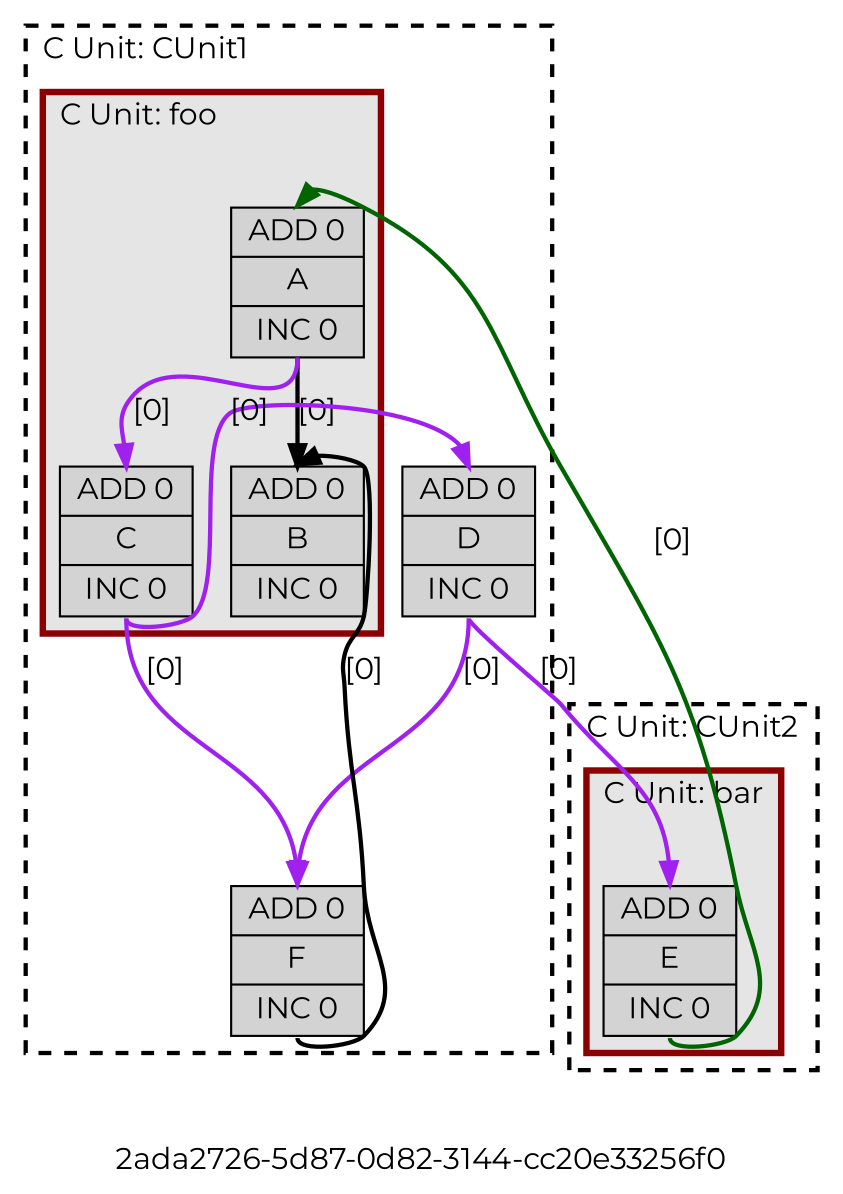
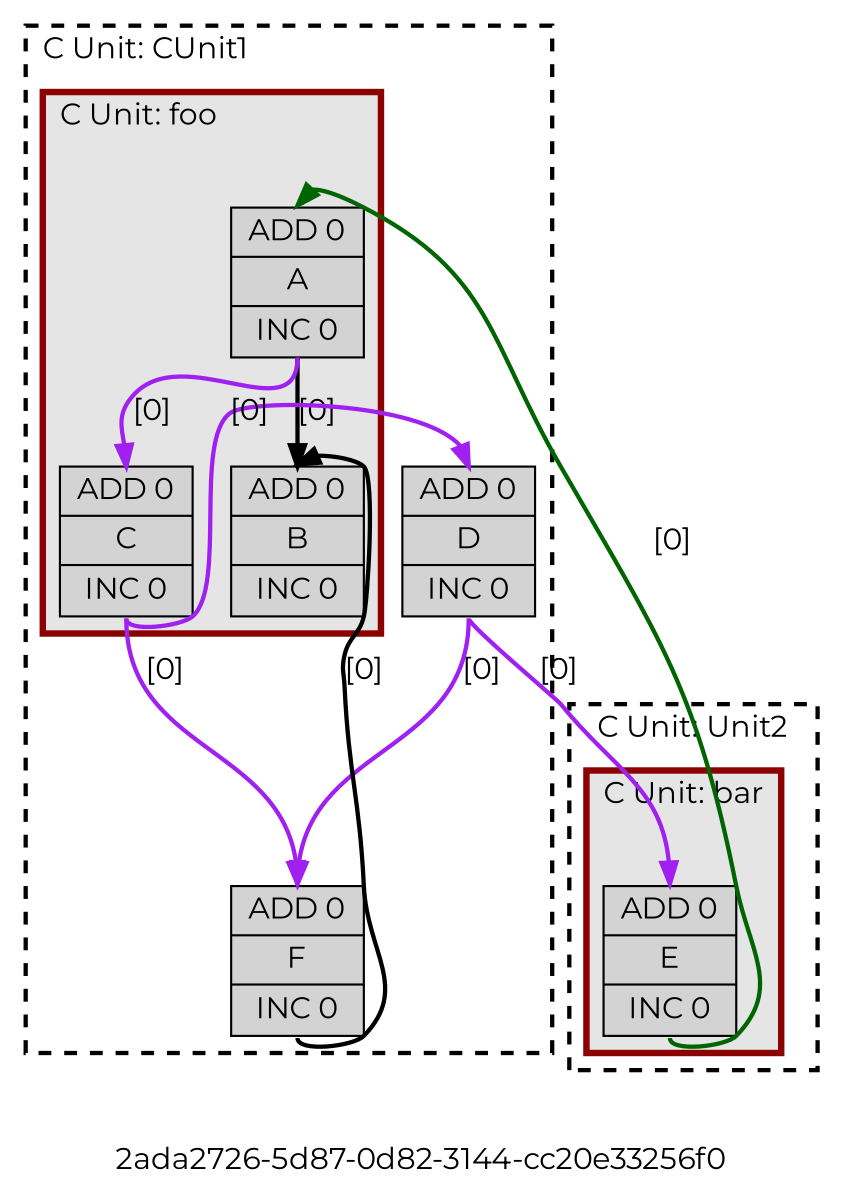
cluster "C Unit: CUnit2": label "C Unit: CUnit2" -> "C Unit: Unit2"
